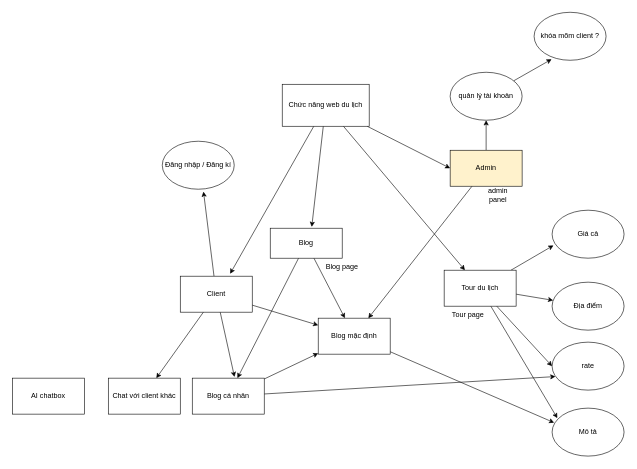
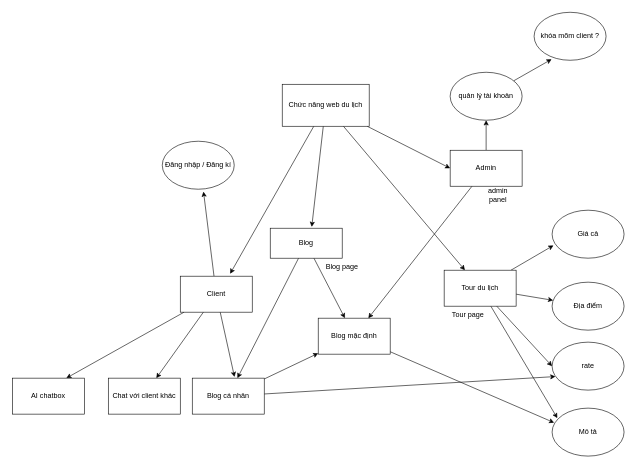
node "Admin": fillcolor #fff2cc -> #ffffff
edge "Client" -> "Blog mặc định": now "Client" -> "AI chatbox"
